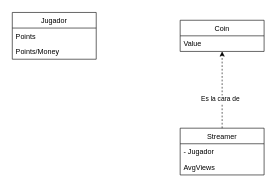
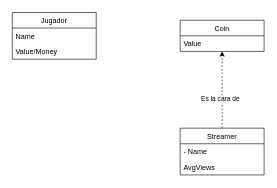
node "Points": label "Points" -> "Name"
node "Points/Money": label "Points/Money" -> "Value/Money"
node "- Jugador": label "- Jugador" -> "- Name"
